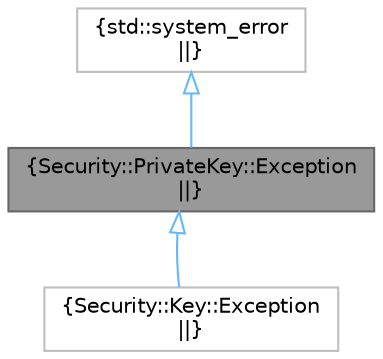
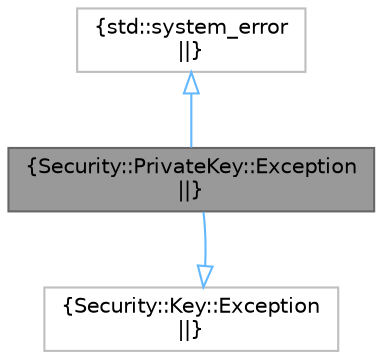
edge "{Security::Key::Exception ||}" -> "{Security::PrivateKey::Exception ||}": reversed
